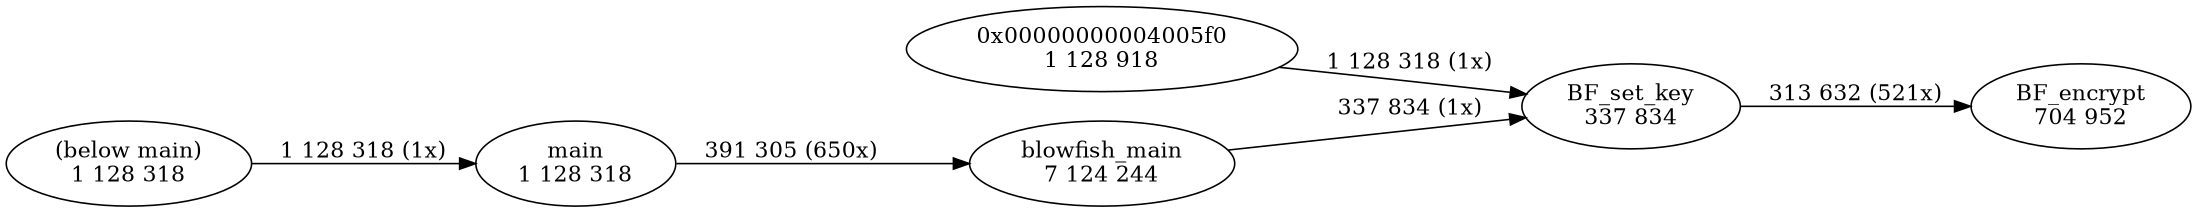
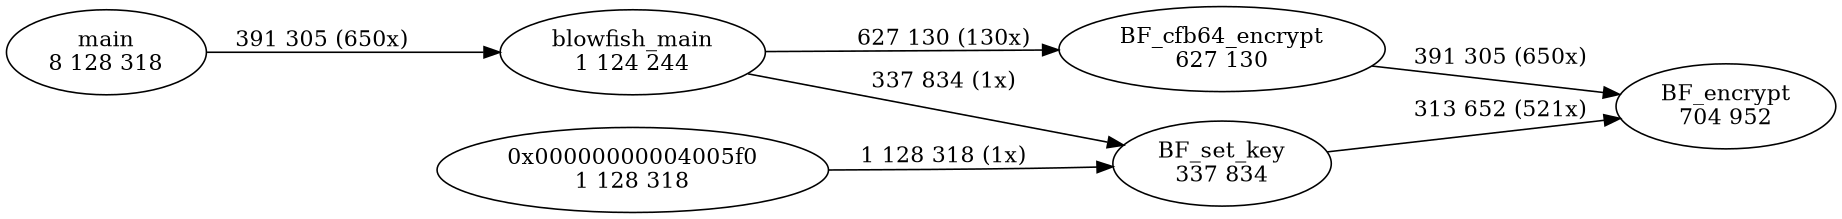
node "0x00000000004005f0 1 128 918": label "0x00000000004005f0 1 128 918" -> "0x00000000004005f0 1 128 318"
node "BF_cfb64_encrypt 627 130": added
edge "BF_set_key 337 834" -> "BF_encrypt 704 952": label "313 632 (521x)" -> "313 652 (521x)"
node "(below main) 1 128 318": removed
node "main 1 128 318": label "main 1 128 318" -> "main 8 128 318"
node "blowfish_main 7 124 244": label "blowfish_main 7 124 244" -> "blowfish_main 1 124 244"
